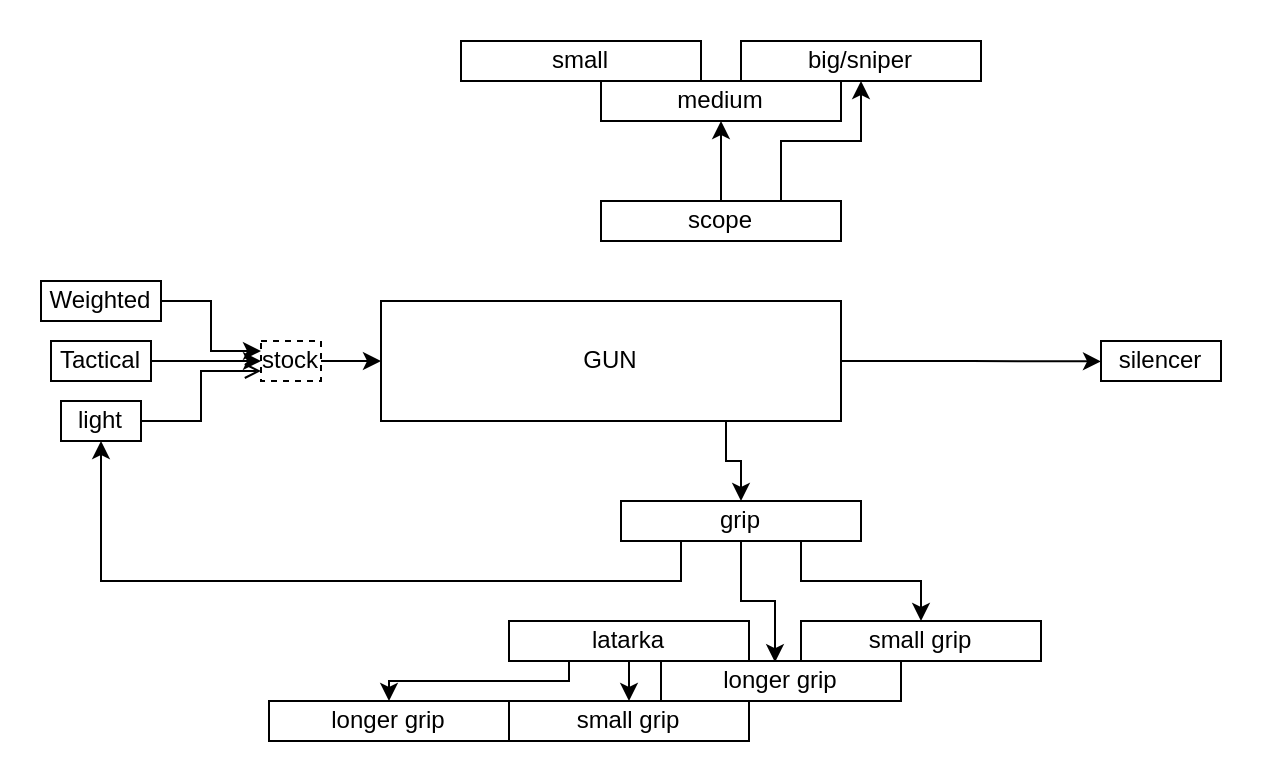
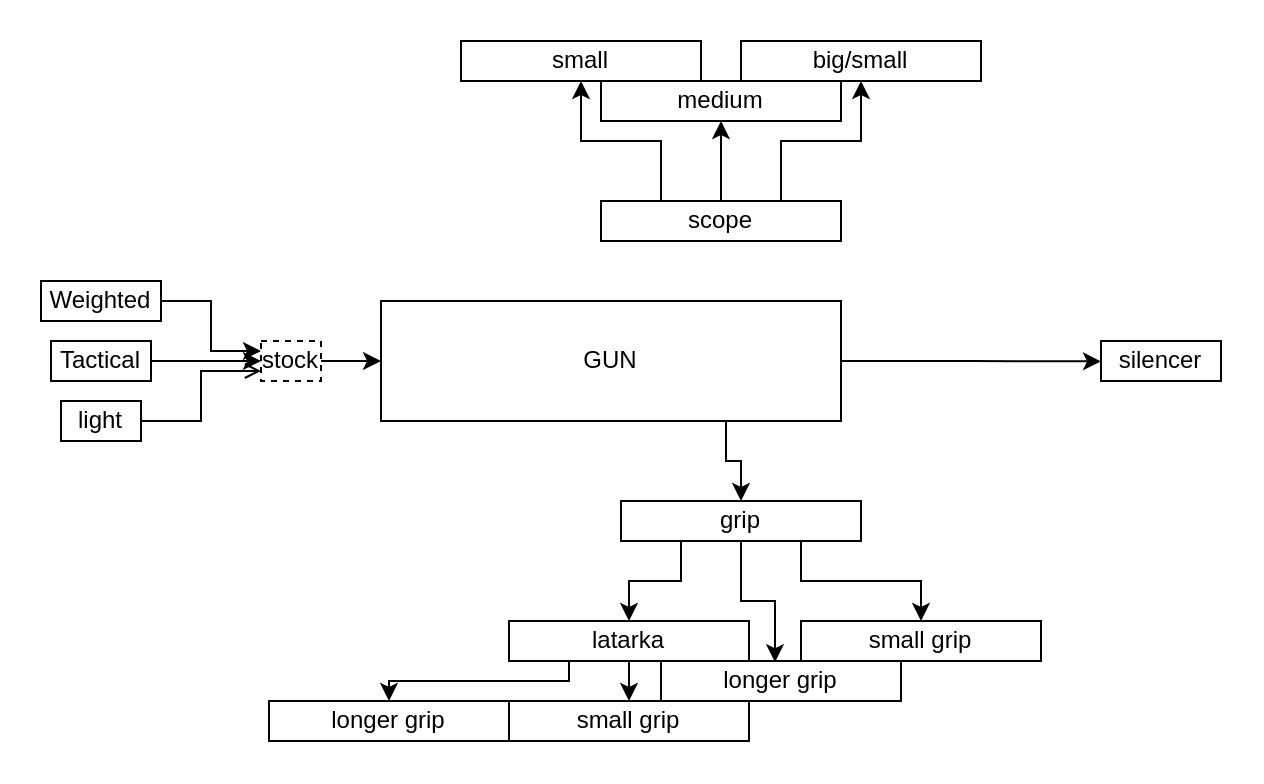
node "big/sniper": label "big/sniper" -> "big/small"
edge "scope" -> "small": added
edge "grip" -> "light": now "grip" -> "latarka"
